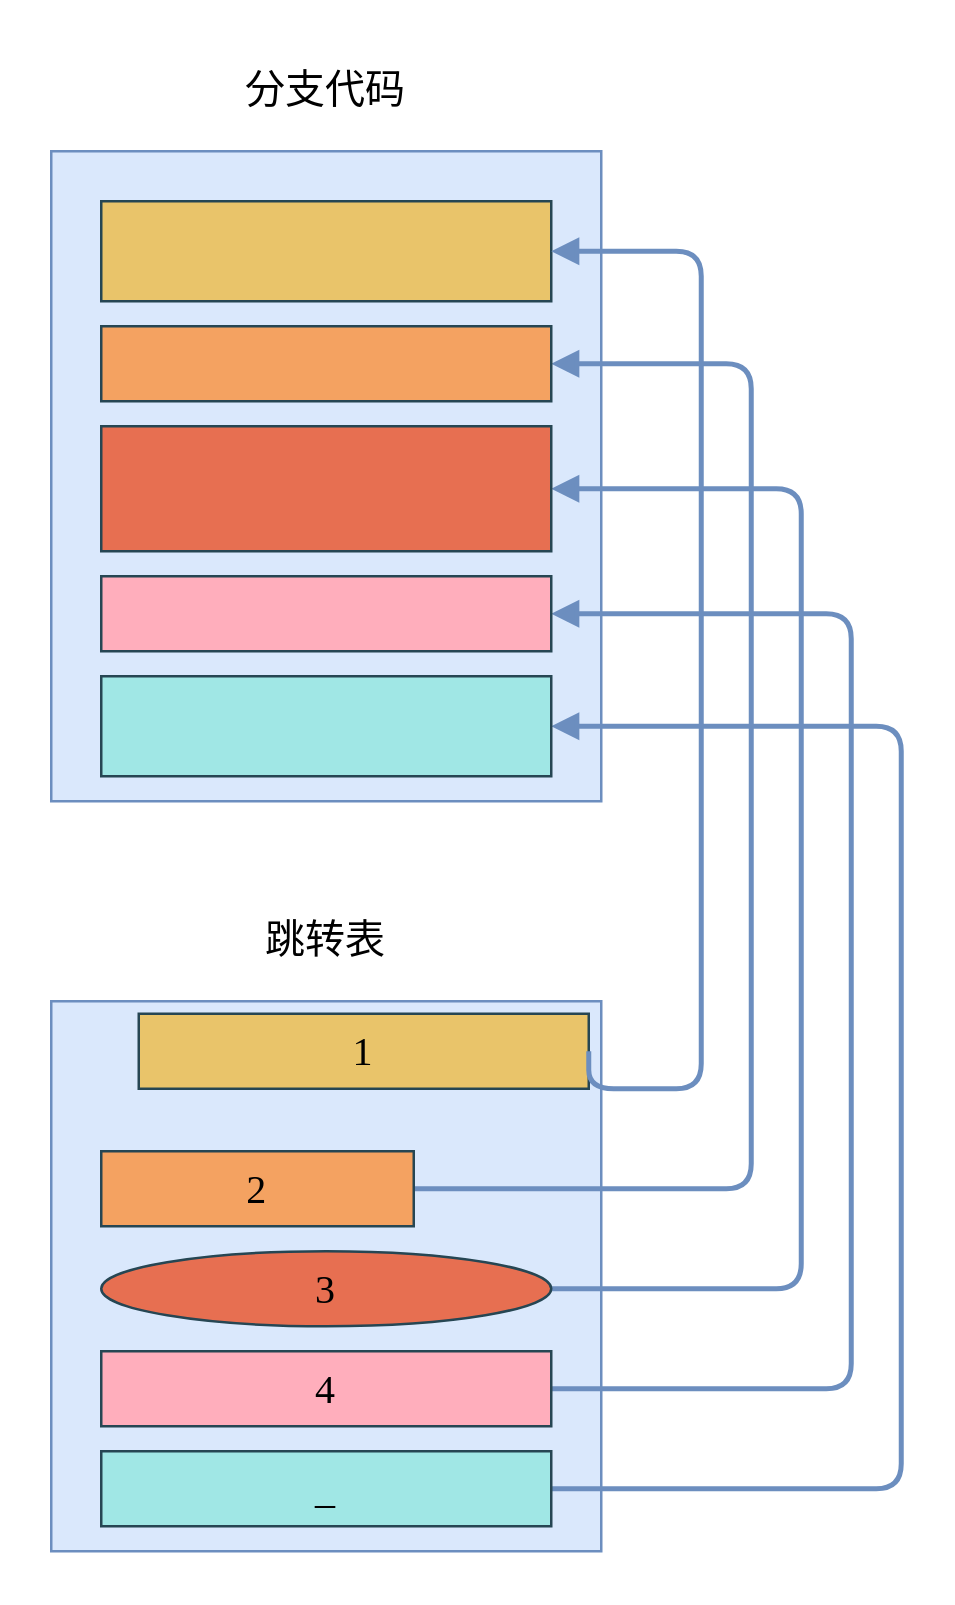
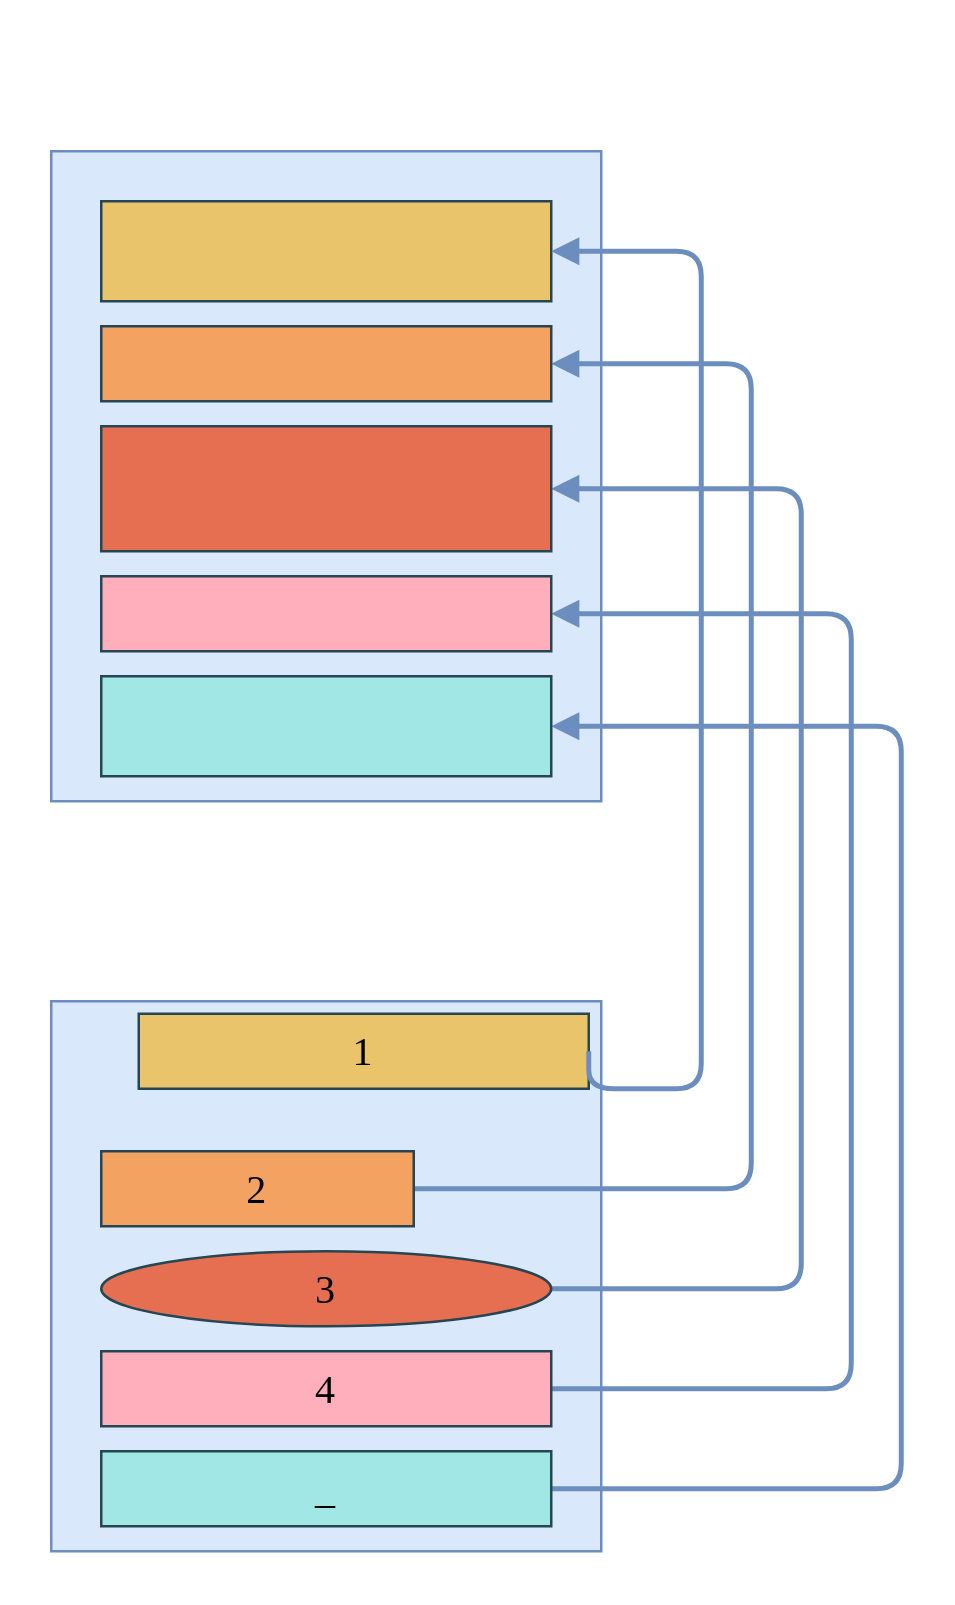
node "分支代码": removed
node "跳转表": removed
